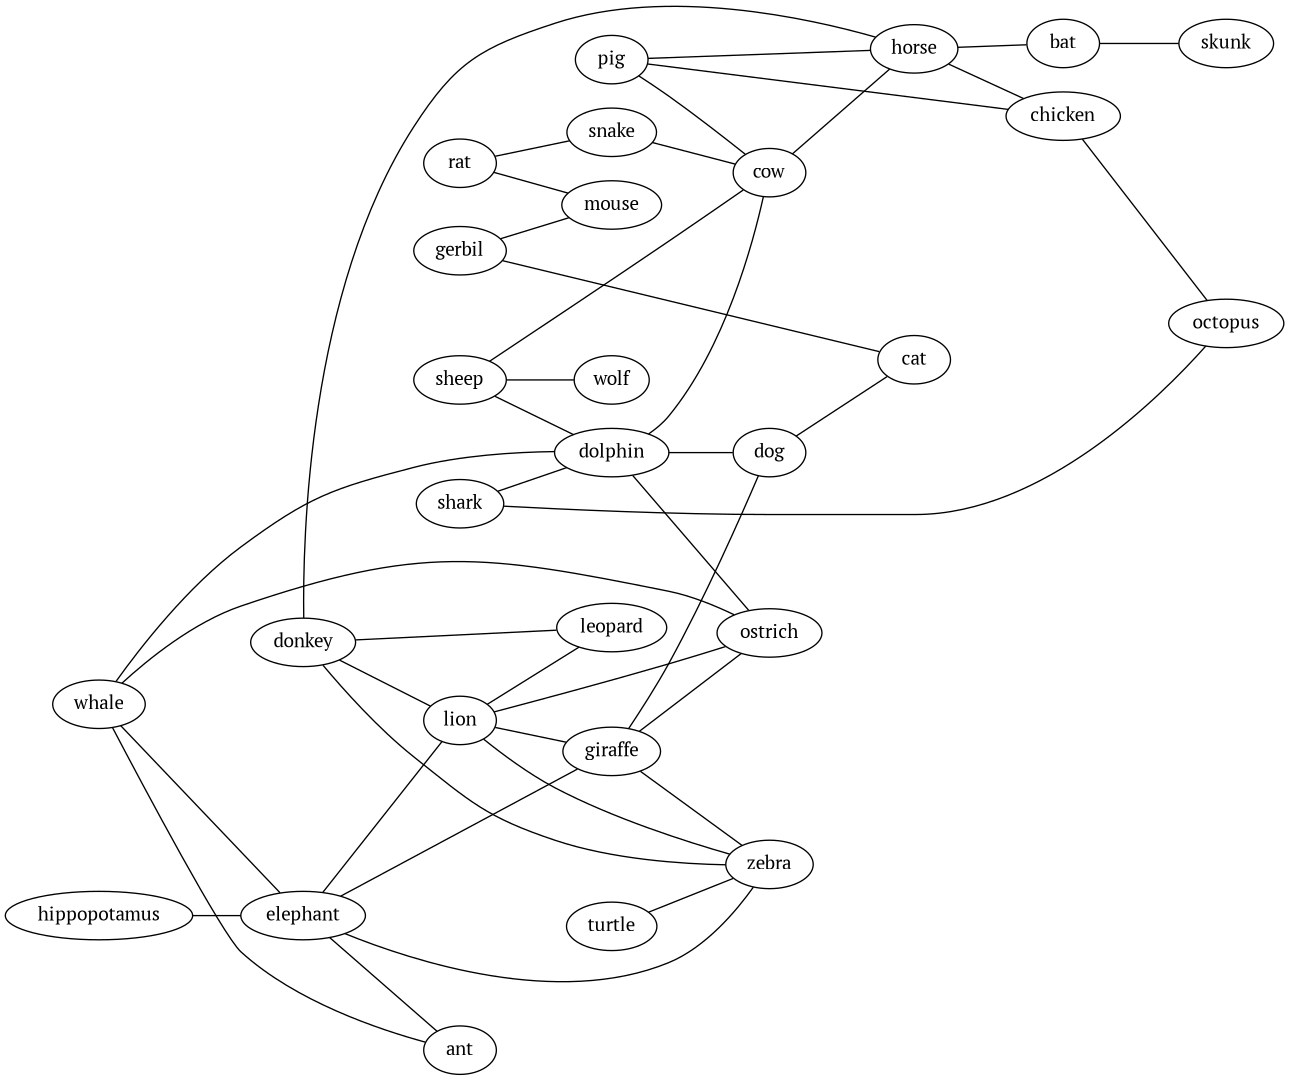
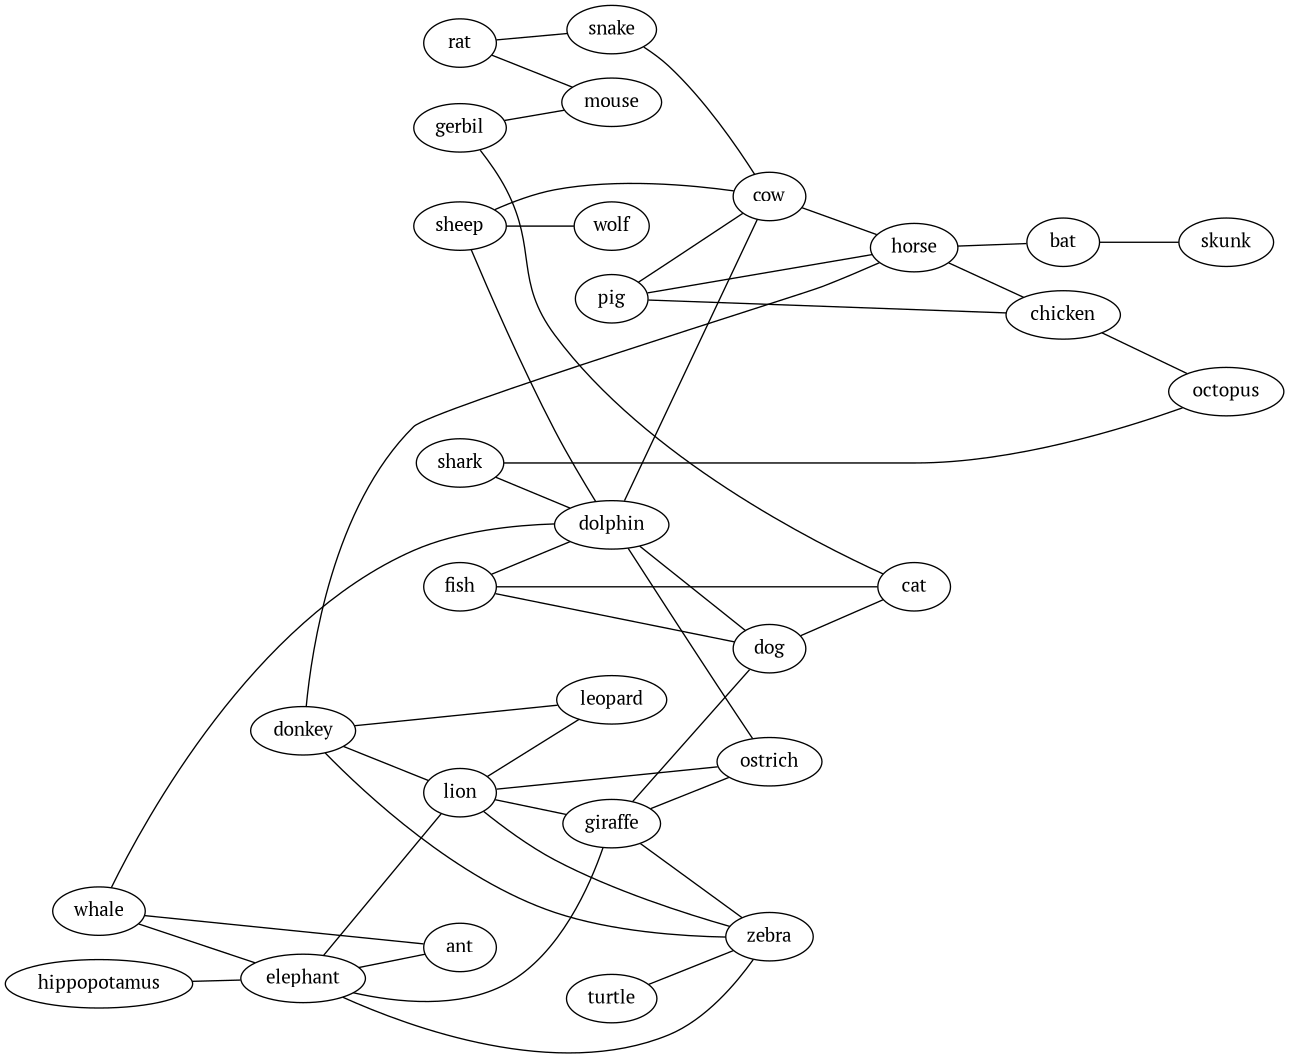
edge "ostrich" -- "whale": removed
node "fish": added
